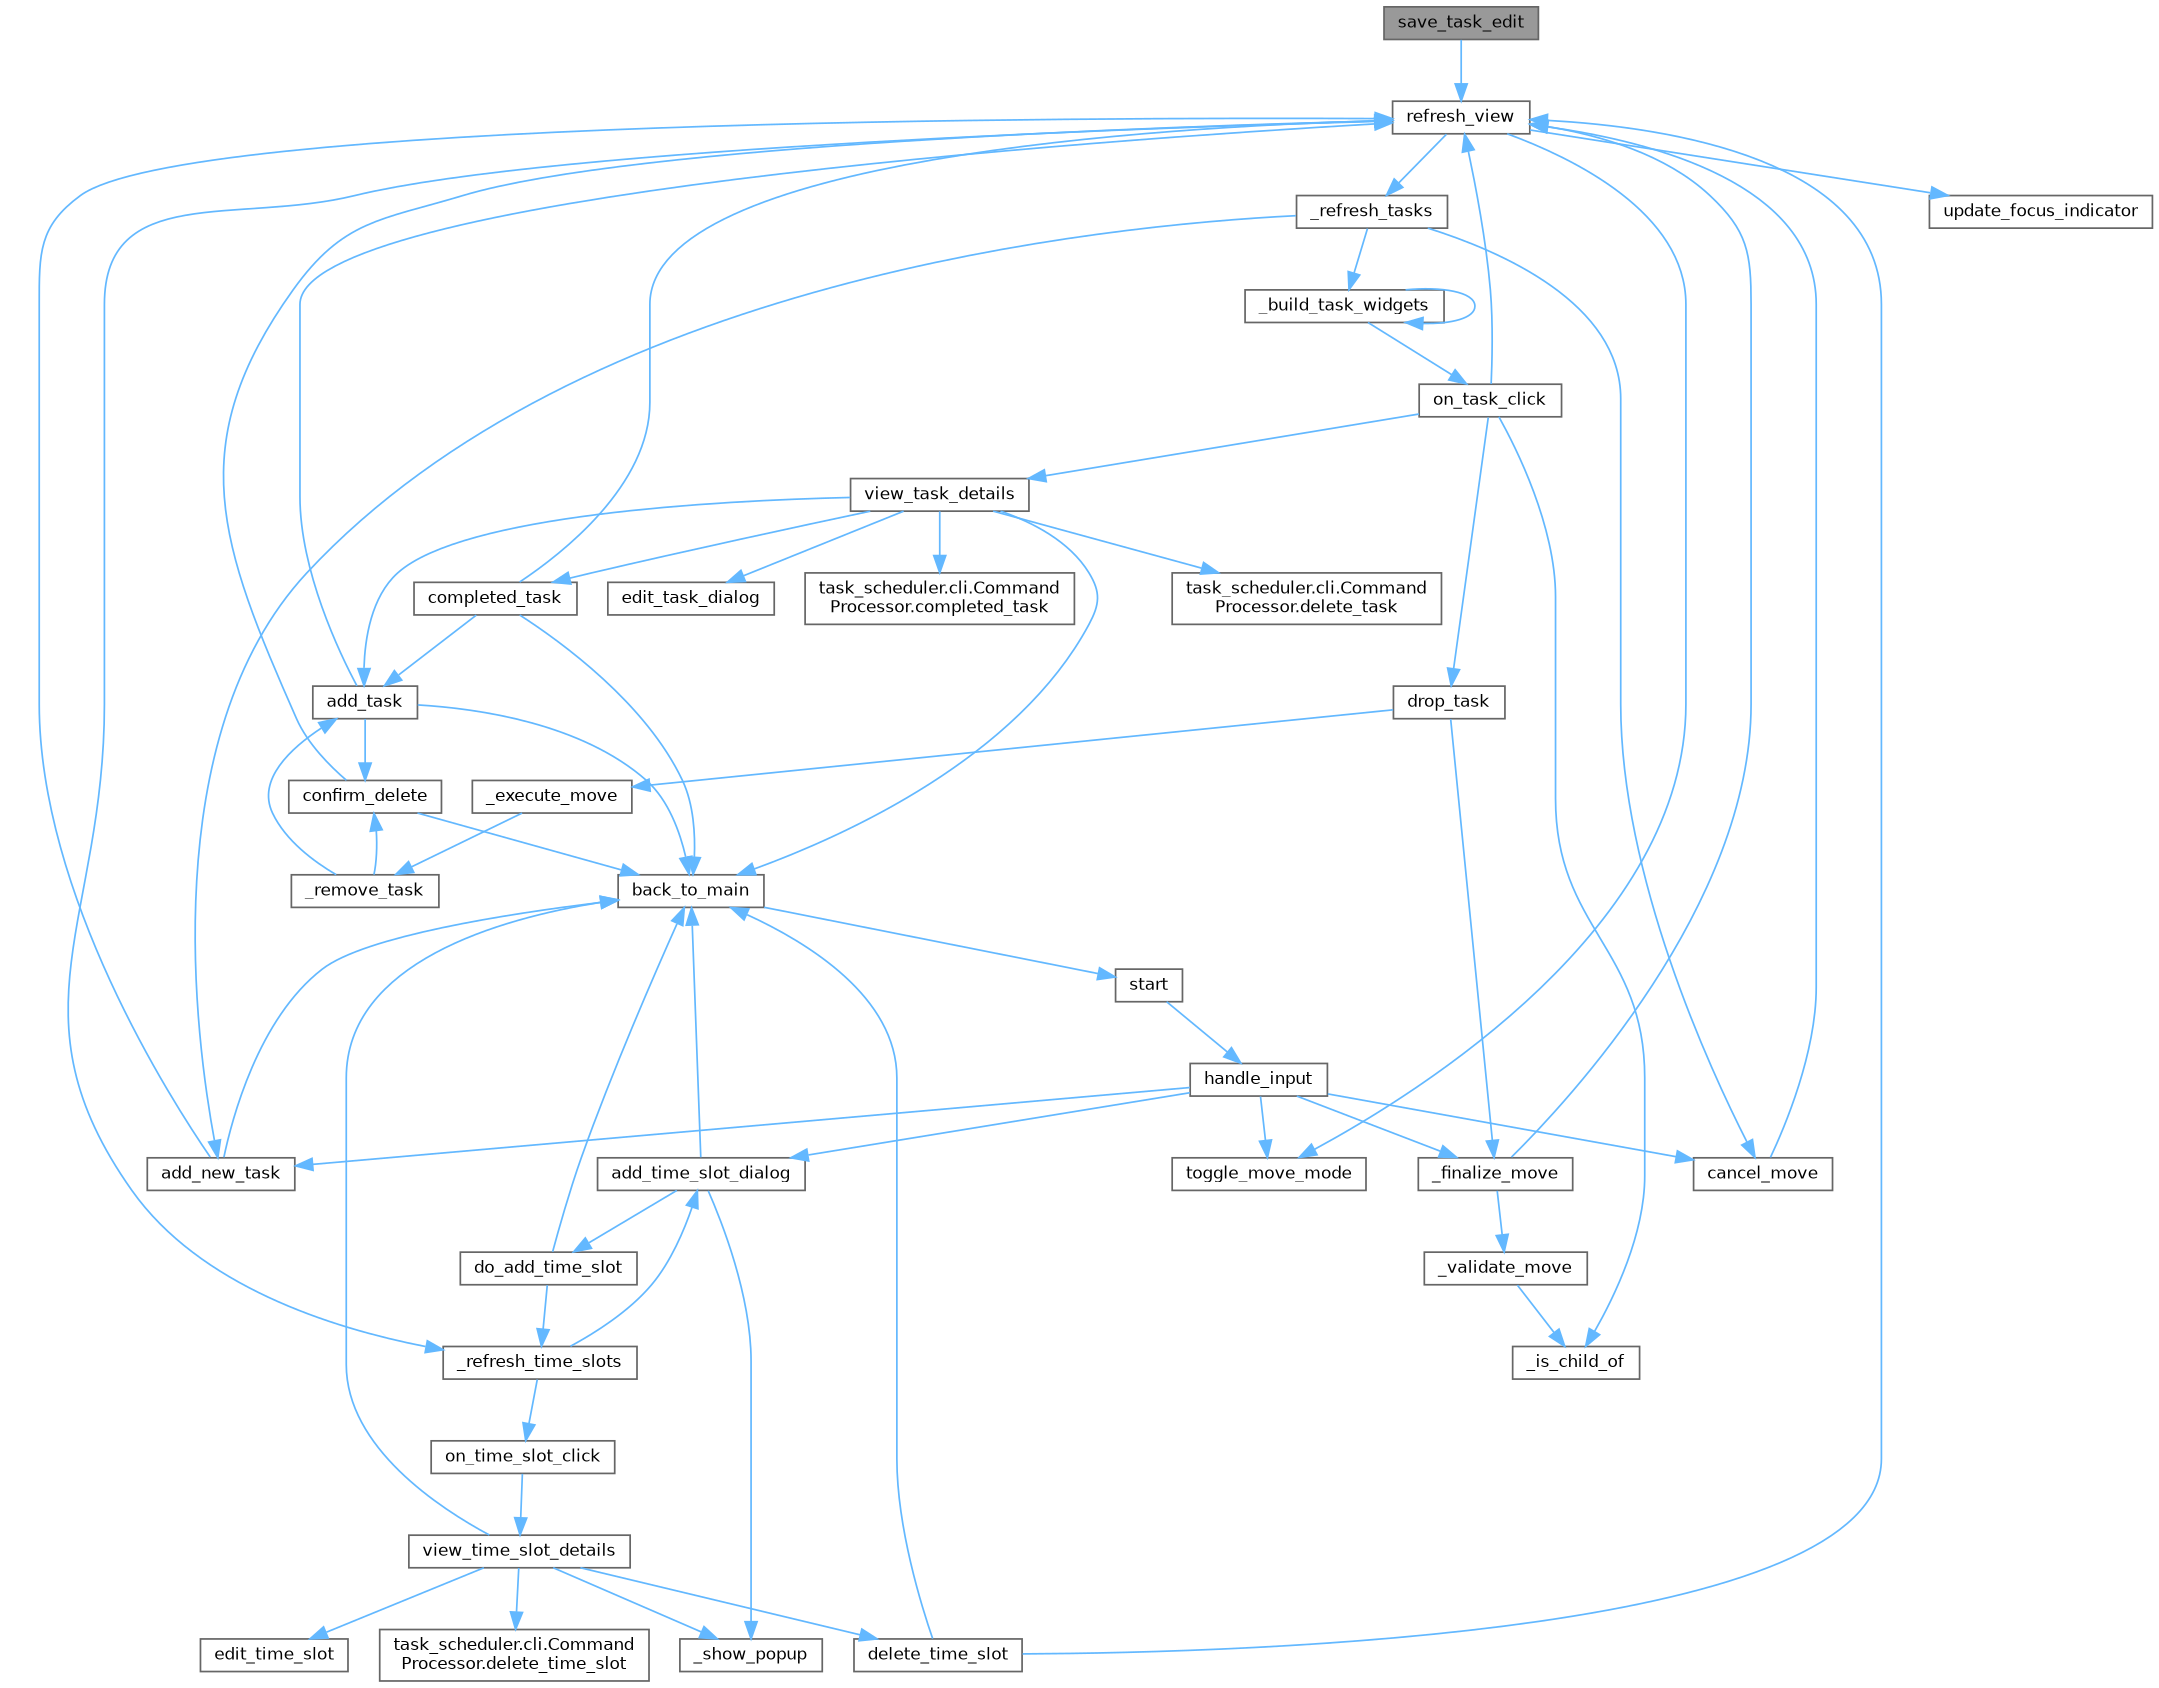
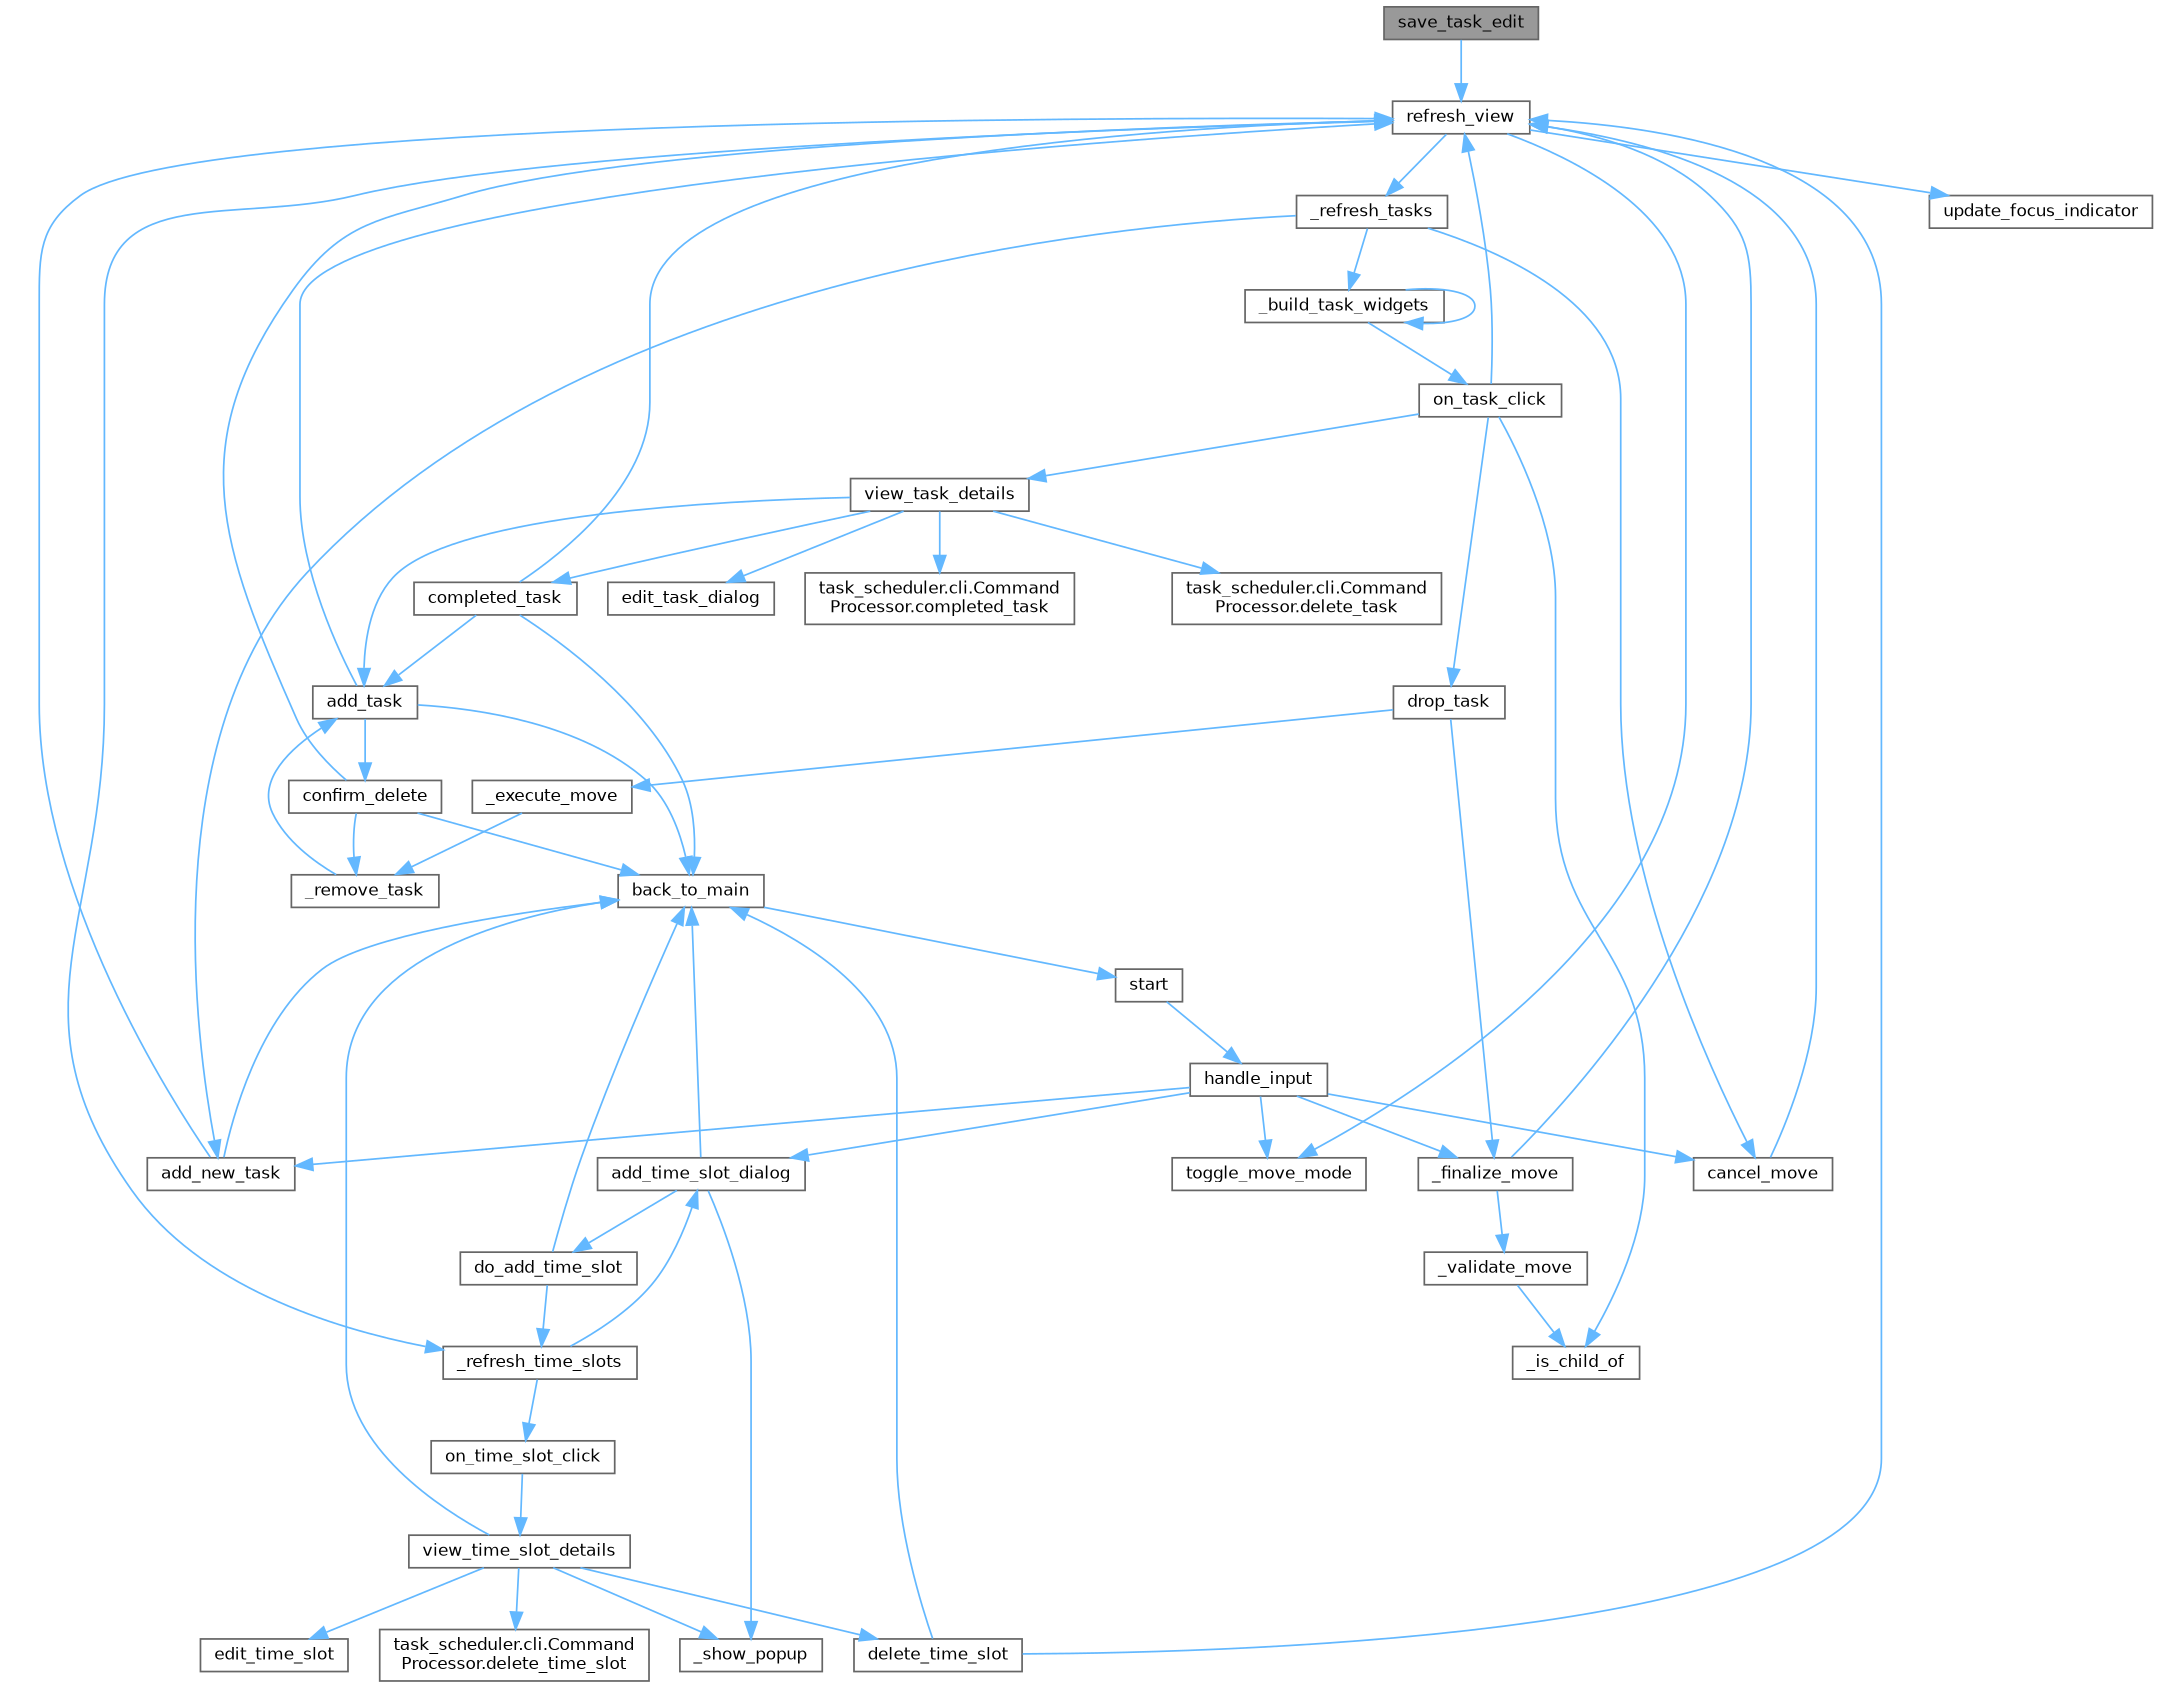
edge "view_task_details" -> "back_to_main": removed
edge "_remove_task" -> "confirm_delete": reversed
